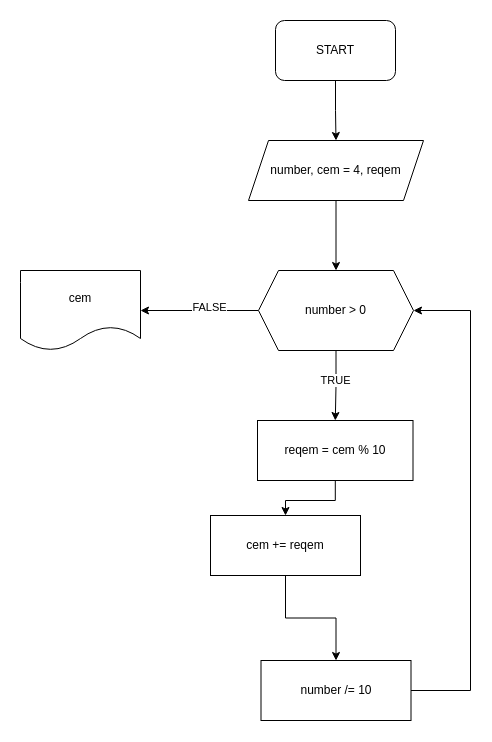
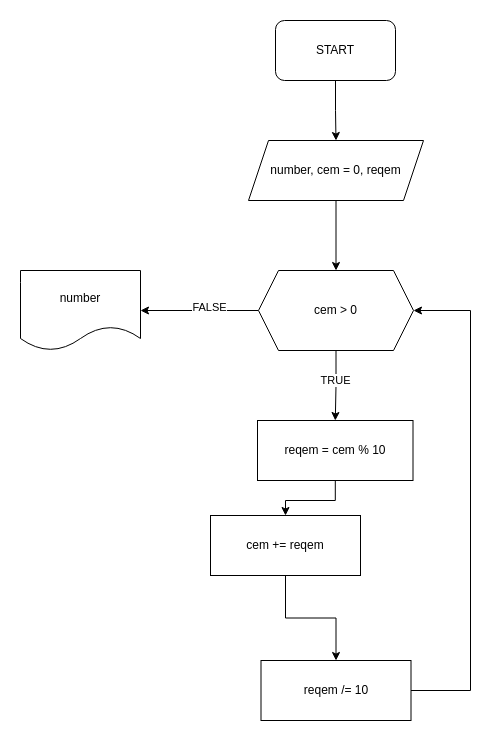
node "number, cem = 4, reqem": label "number, cem = 4, reqem" -> "number, cem = 0, reqem"
node "cem": label "cem" -> "number"
node "number > 0": label "number > 0" -> "cem > 0"
node "number /= 10": label "number /= 10" -> "reqem /= 10"
